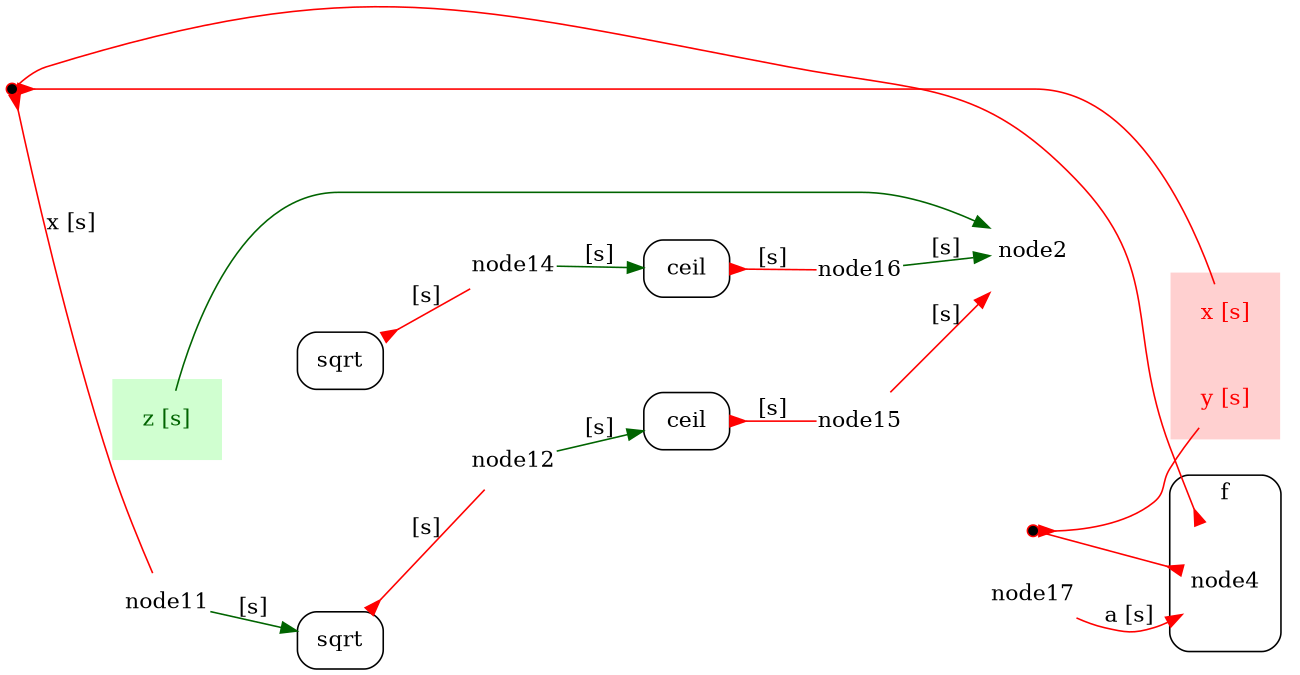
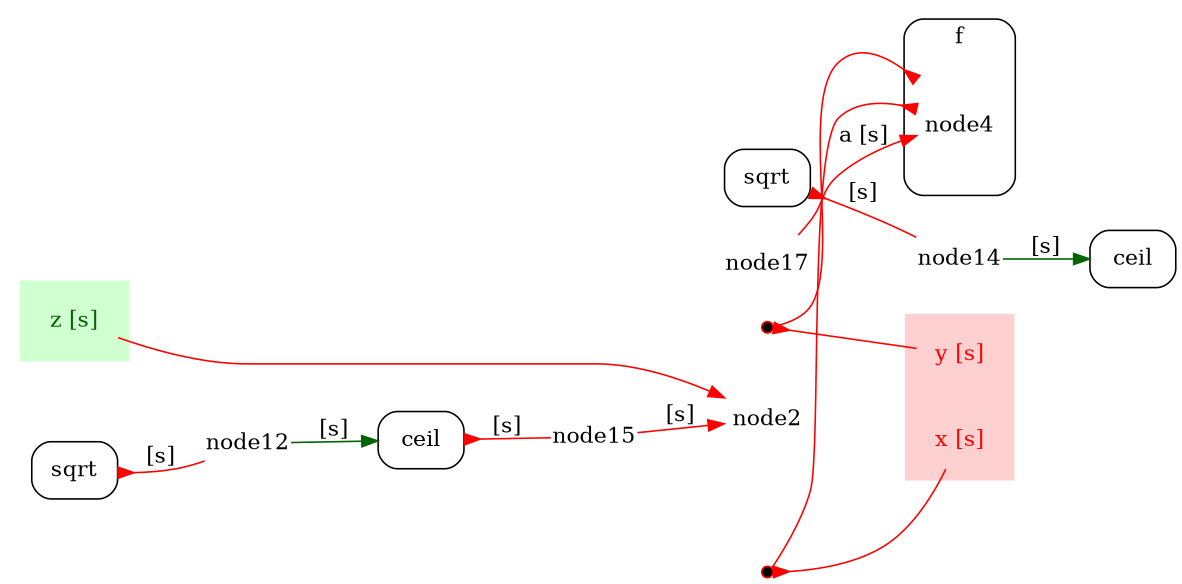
edge "node2" -- "z [s]": color darkgreen -> red
node "node16": removed
node "node11": removed
